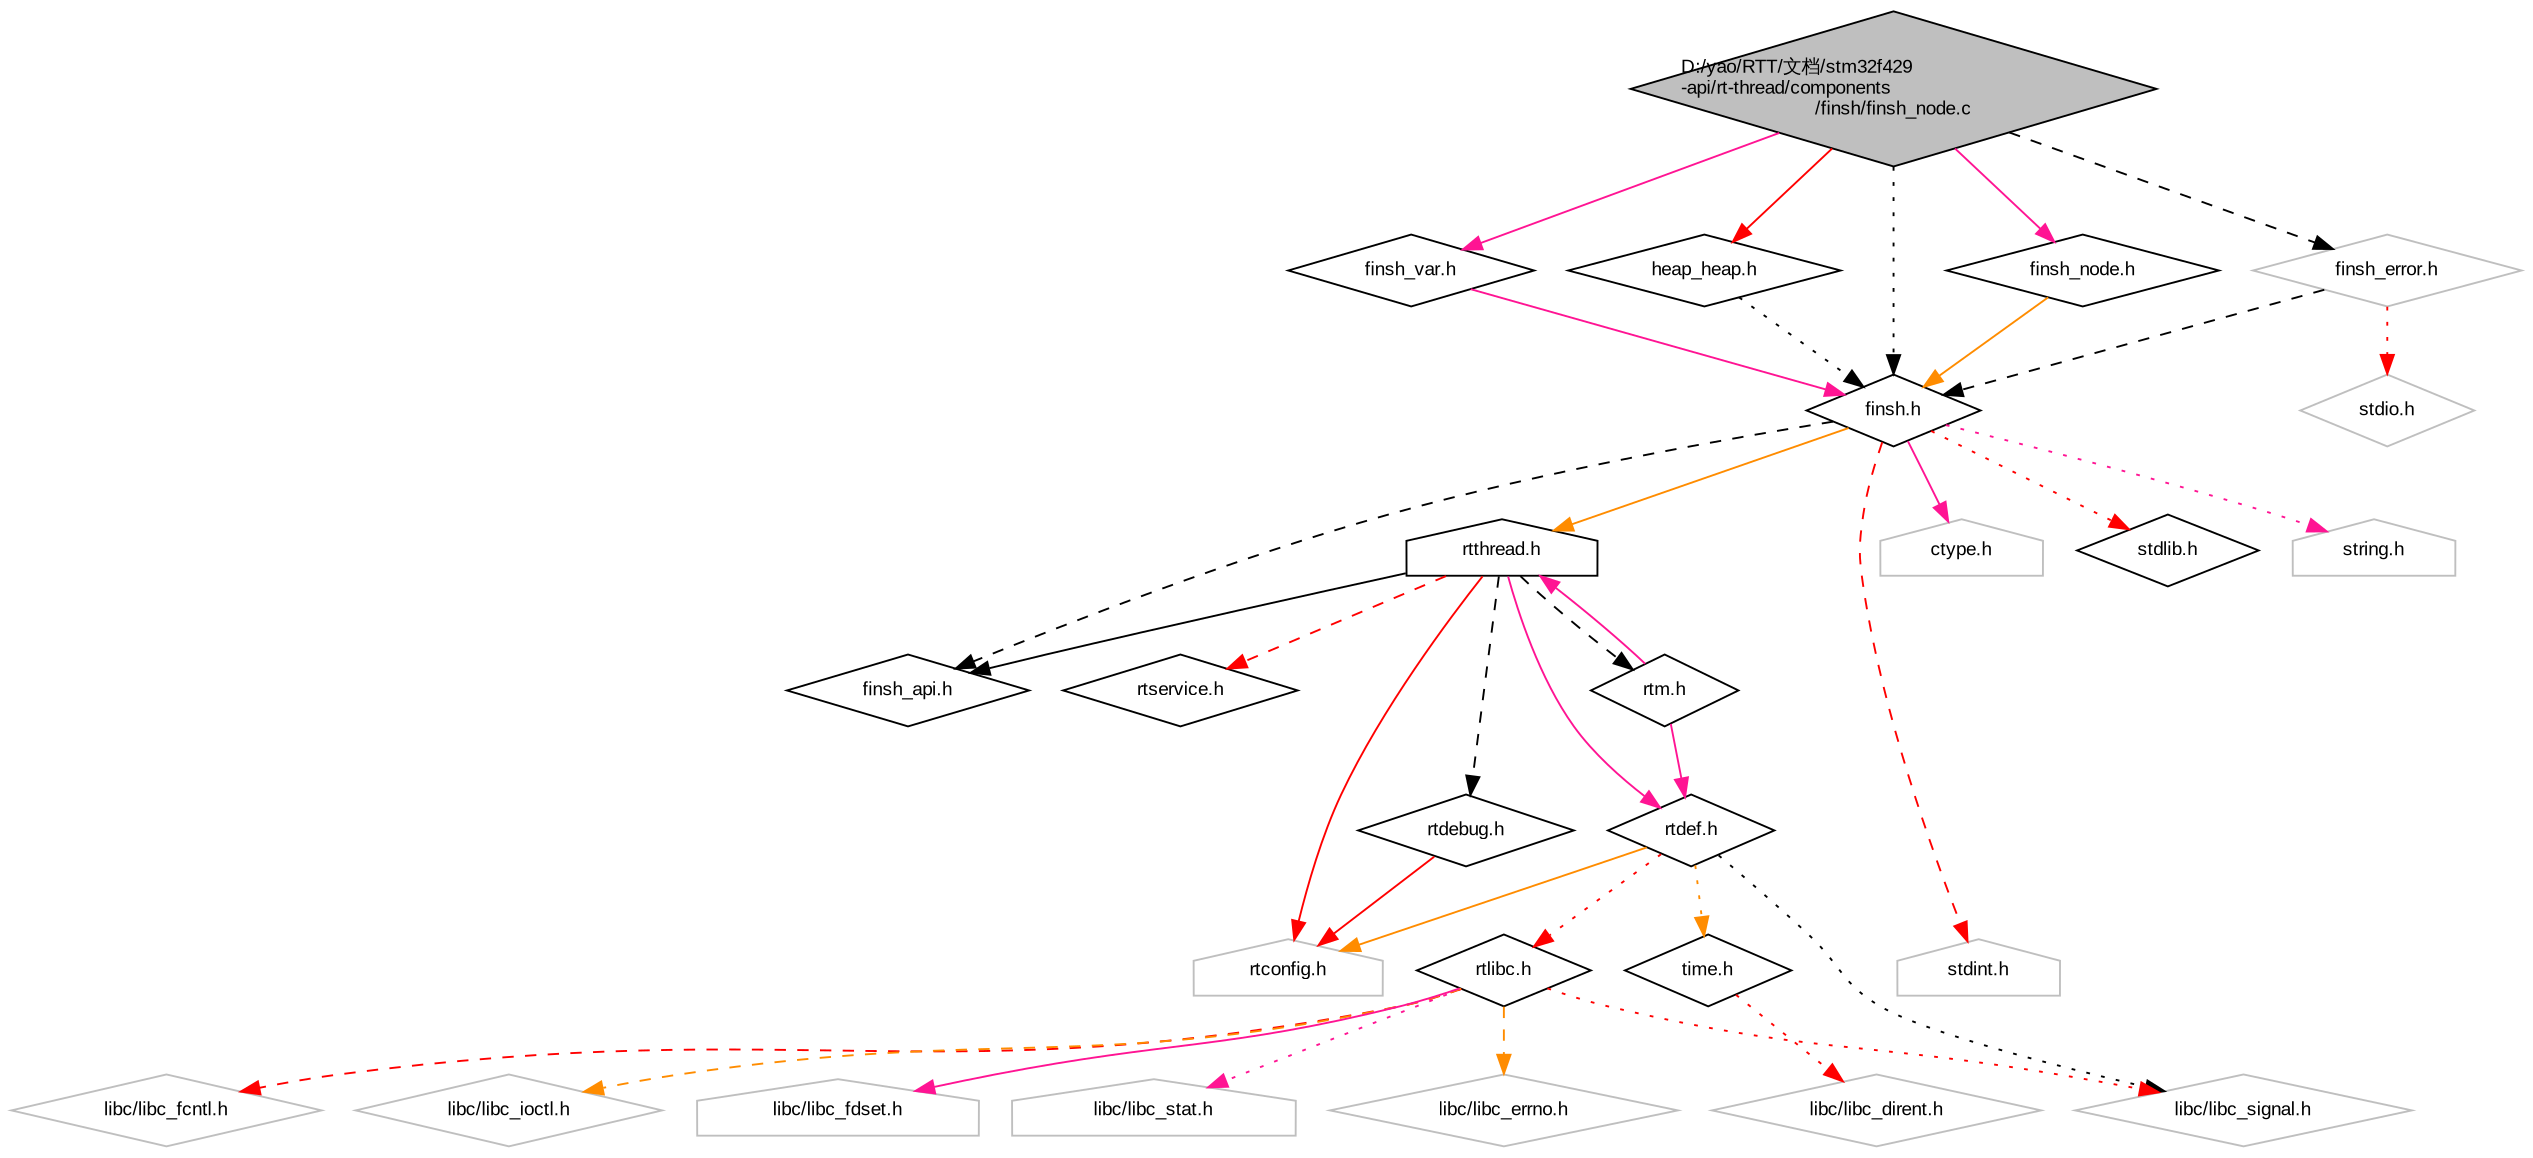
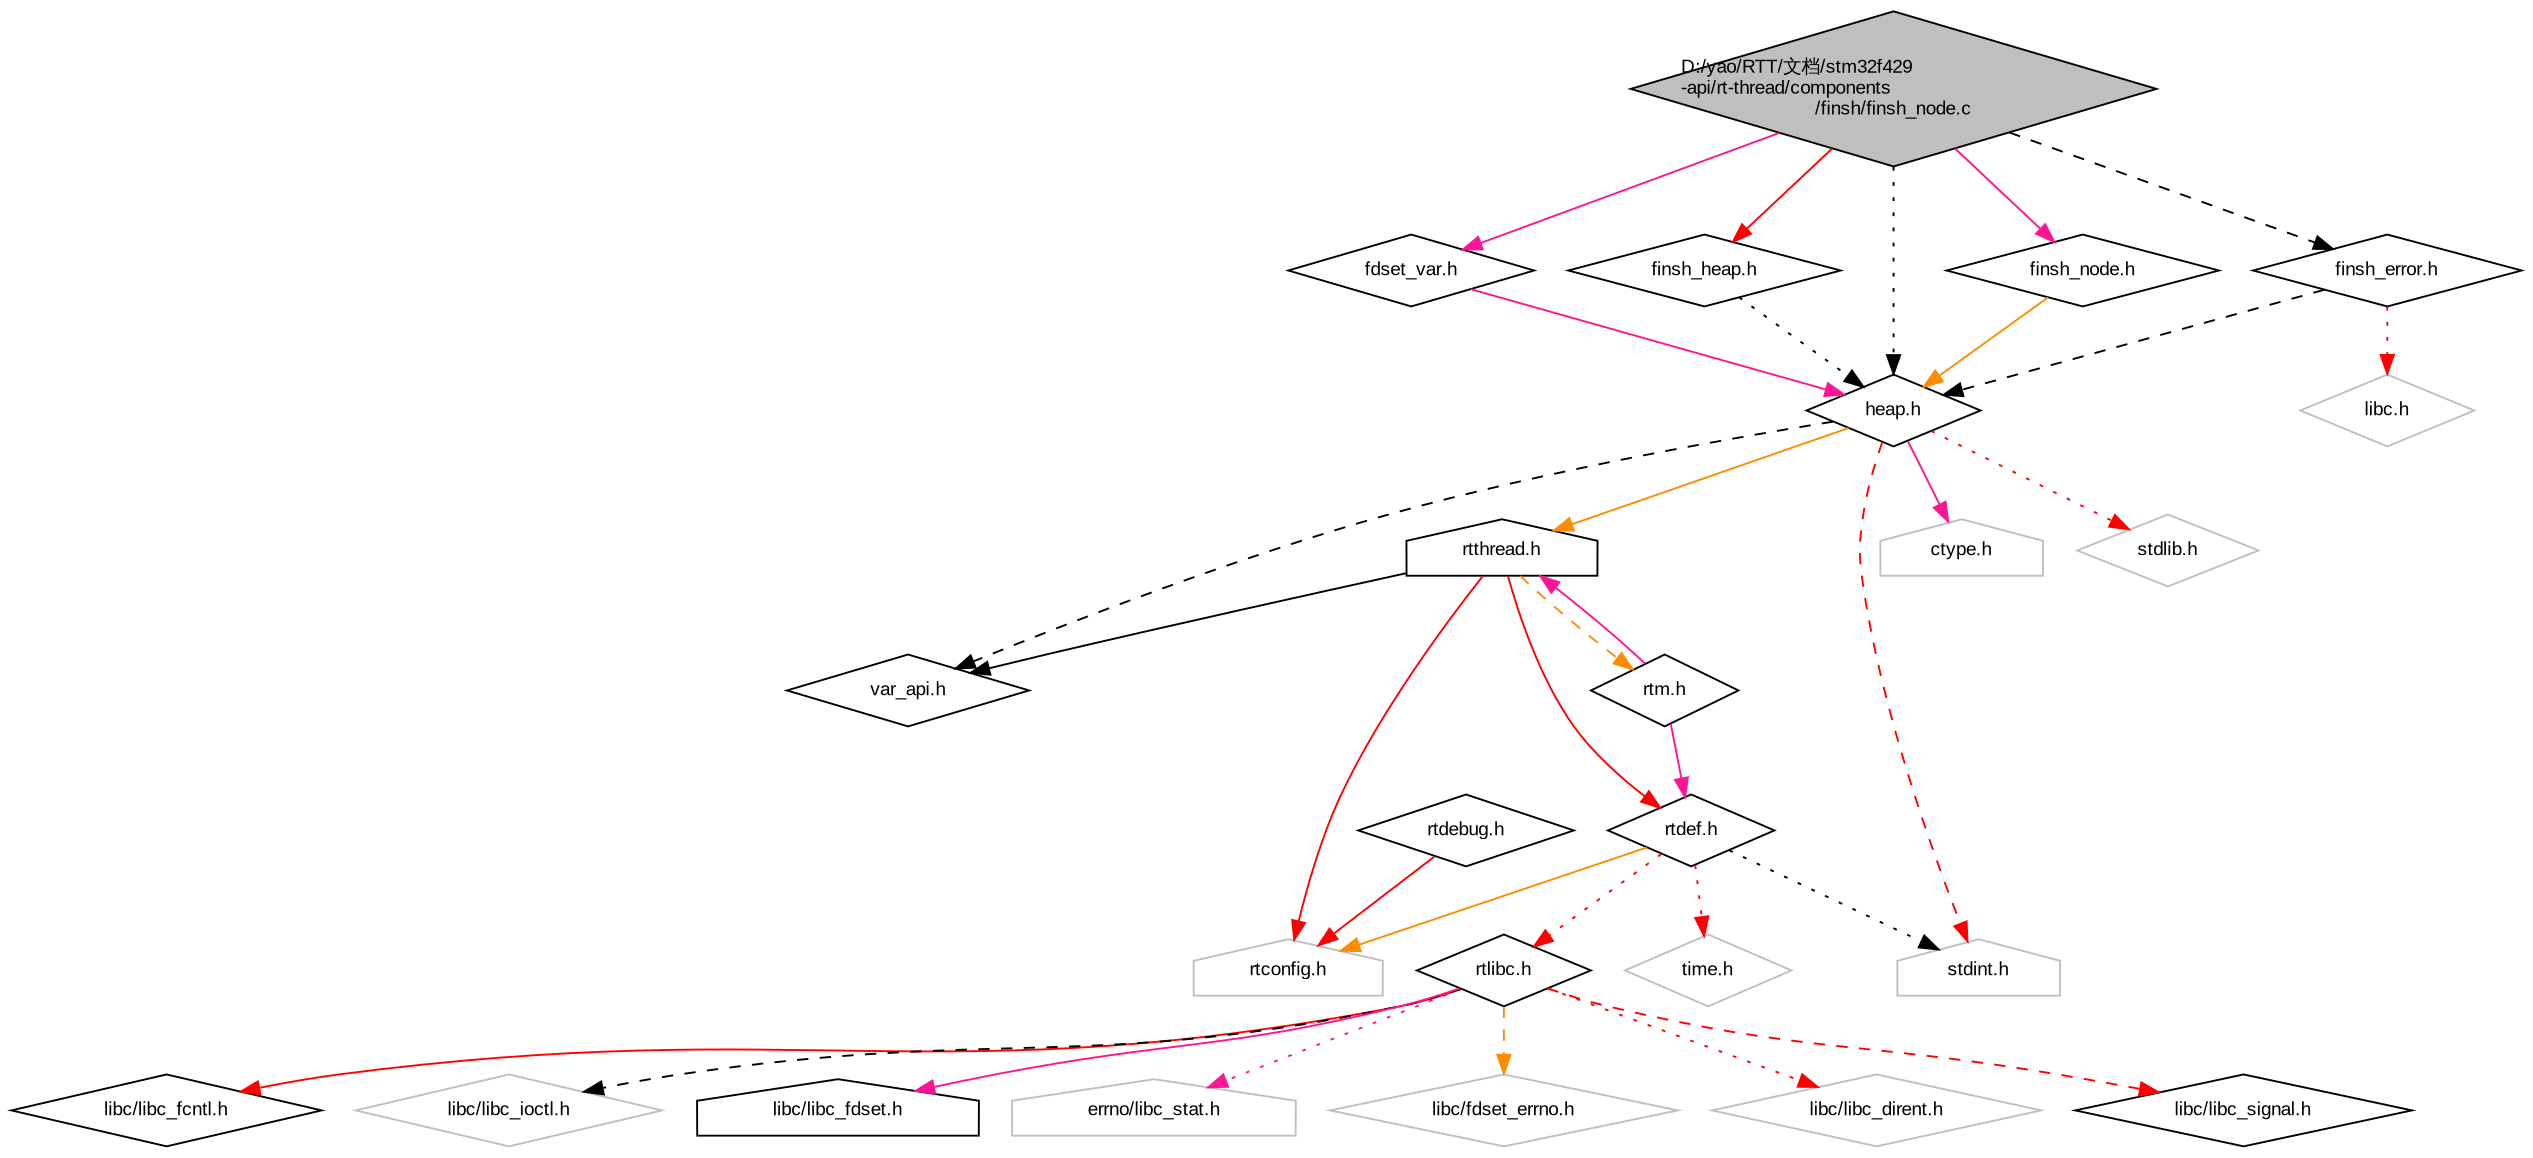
node "finsh_var.h": label "finsh_var.h" -> "fdset_var.h"
node "heap_heap.h": label "heap_heap.h" -> "finsh_heap.h"
node "finsh_error.h": color grey75 -> black
node "finsh.h": label "finsh.h" -> "heap.h"
node "stdio.h": label "stdio.h" -> "libc.h"
node "stdlib.h": color black -> grey75
node "string.h": removed
edge "rtthread.h" -> "rtm.h": color black -> darkorange
edge "rtthread.h" -> "rtdebug.h": removed
node "finsh_api.h": label "finsh_api.h" -> "var_api.h"
node "rtservice.h": removed
edge "rtthread.h" -> "rtdef.h": color deeppink -> red
edge "rtdef.h" -> "time.h": color darkorange -> red
node "time.h": color black -> grey75
edge "rtdef.h" -> "libc/libc_signal.h": now "rtdef.h" -> "stdint.h"
edge "time.h" -> "libc/libc_dirent.h": now "rtlibc.h" -> "libc/libc_dirent.h"
edge "rtlibc.h" -> "libc/libc_signal.h": style dotted -> dashed
edge "rtlibc.h" -> "libc/libc_ioctl.h": color darkorange -> black
edge "rtlibc.h" -> "libc/libc_fcntl.h": style dashed -> solid
node "libc/libc_fcntl.h": color grey75 -> black
node "libc/libc_fdset.h": color grey75 -> black
node "libc/libc_stat.h": label "libc/libc_stat.h" -> "errno/libc_stat.h"
node "libc/libc_errno.h": label "libc/libc_errno.h" -> "libc/fdset_errno.h"
node "libc/libc_signal.h": color grey75 -> black
